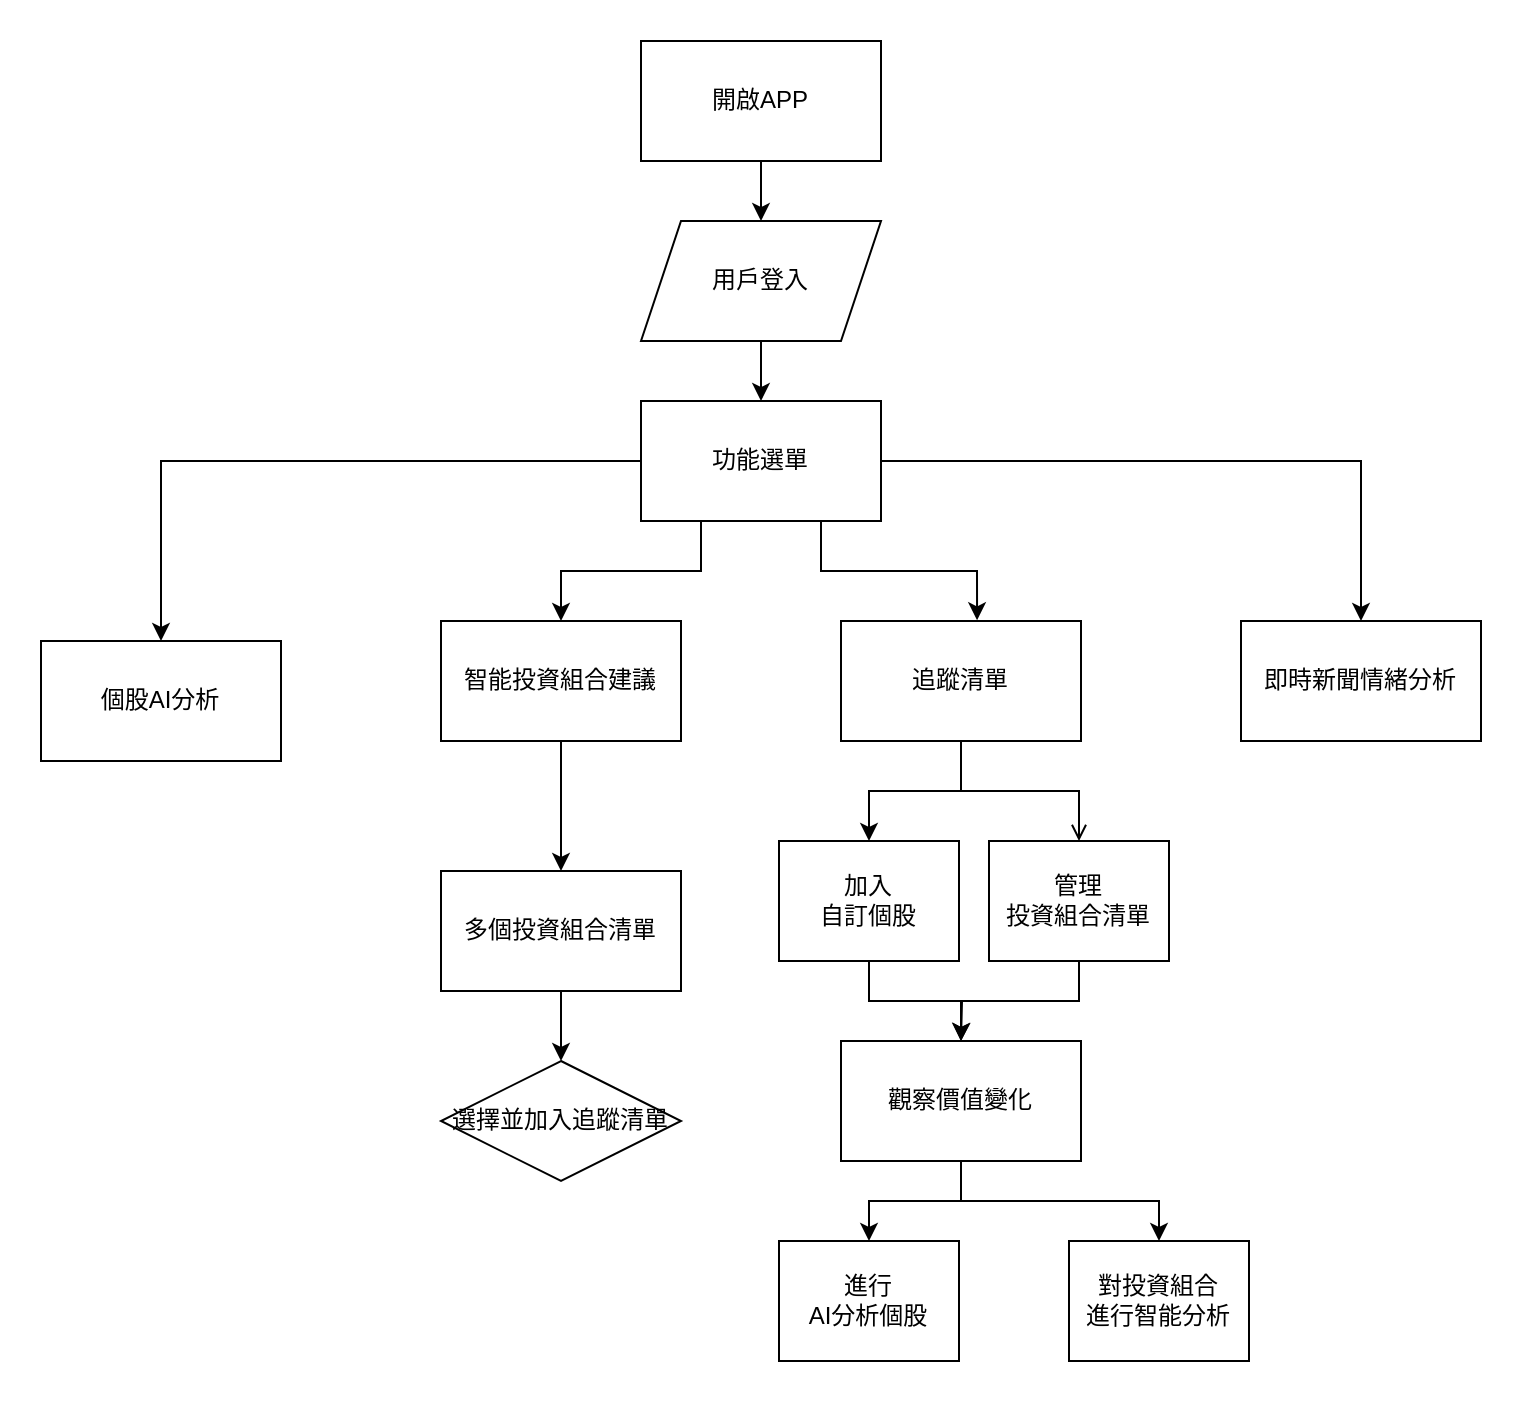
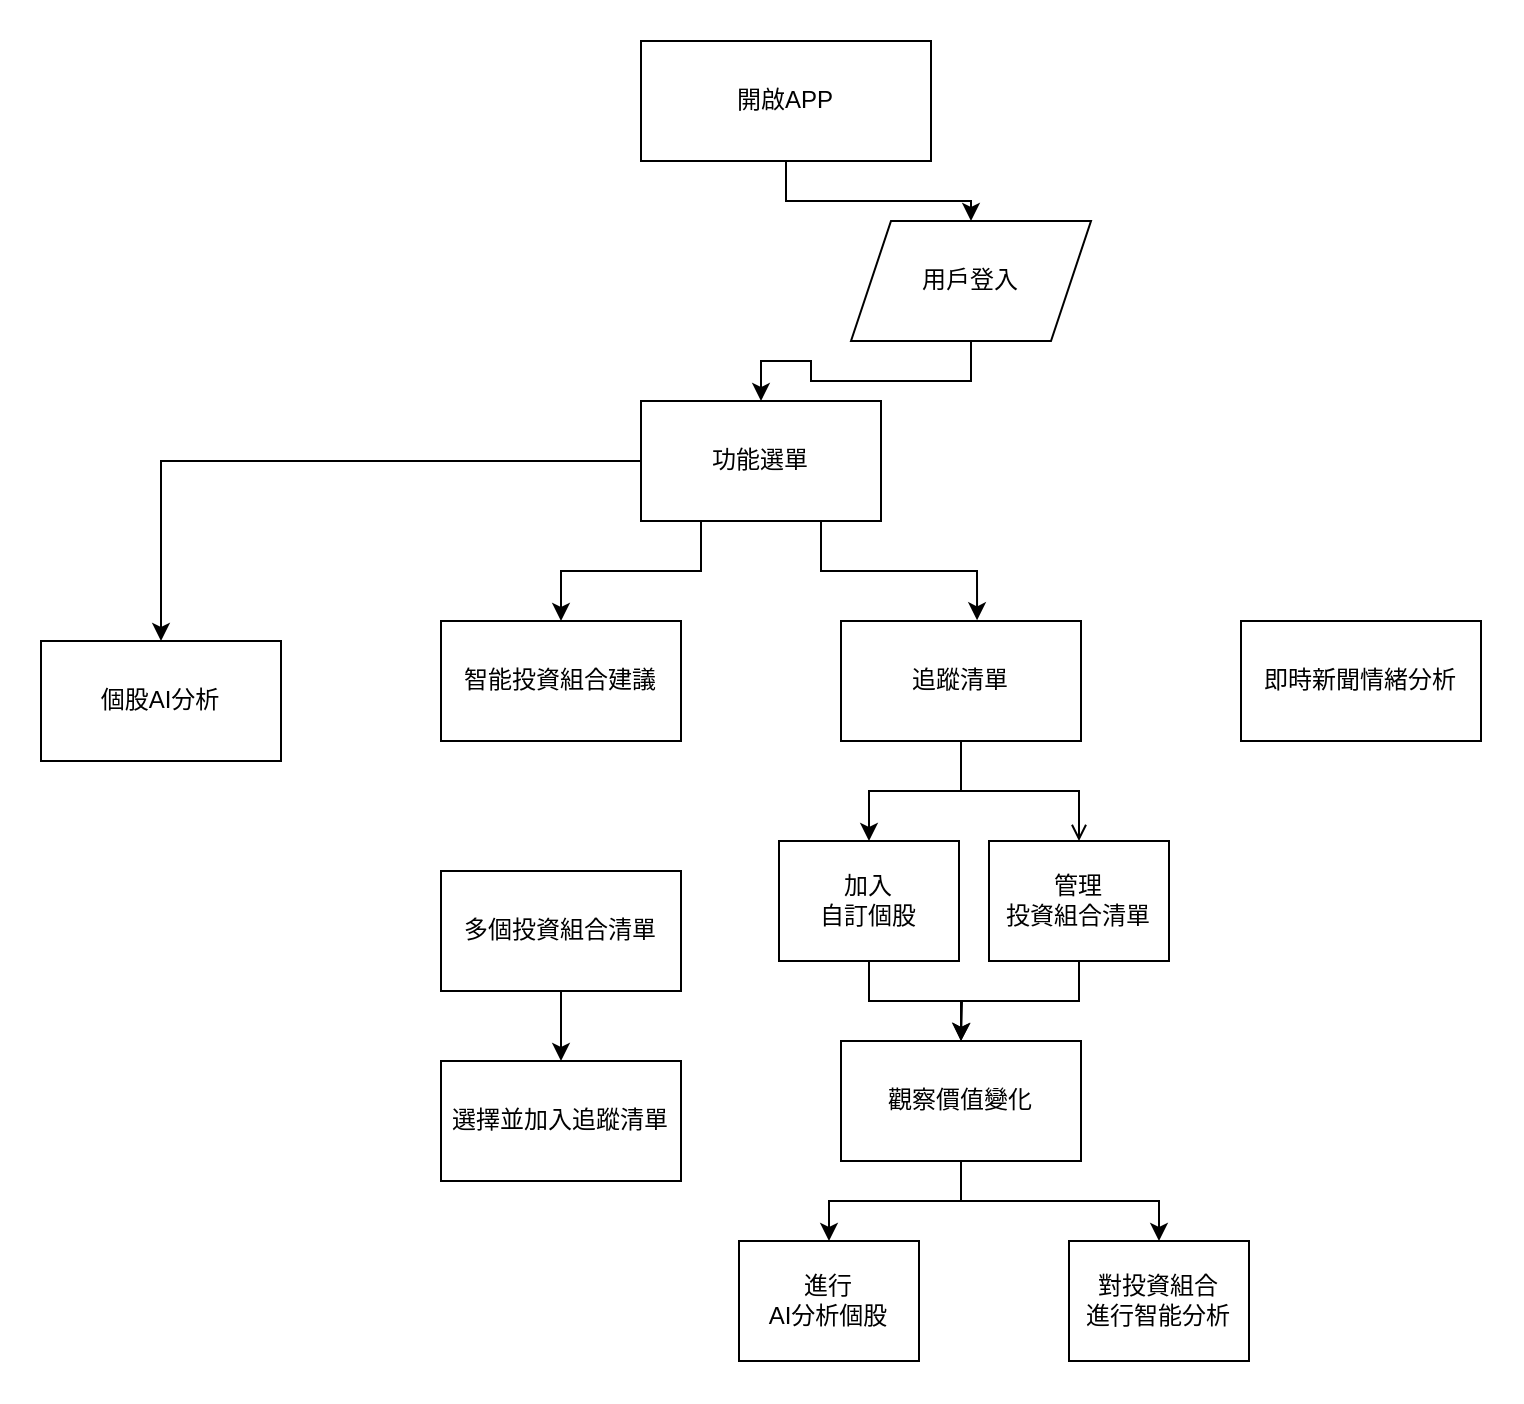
node "開啟APP": size 240x120 -> 290x120
node "用戶登入": moved (761, 281) -> (971, 281)
edge "功能選單" -> "即時新聞情緒分析": removed
edge "智能投資組合建議" -> "多個投資組合清單": removed
node "選擇並加入追蹤清單": shape diamond -> rectangle
node "進行 AI分析個股": moved (869, 1301) -> (829, 1301)
